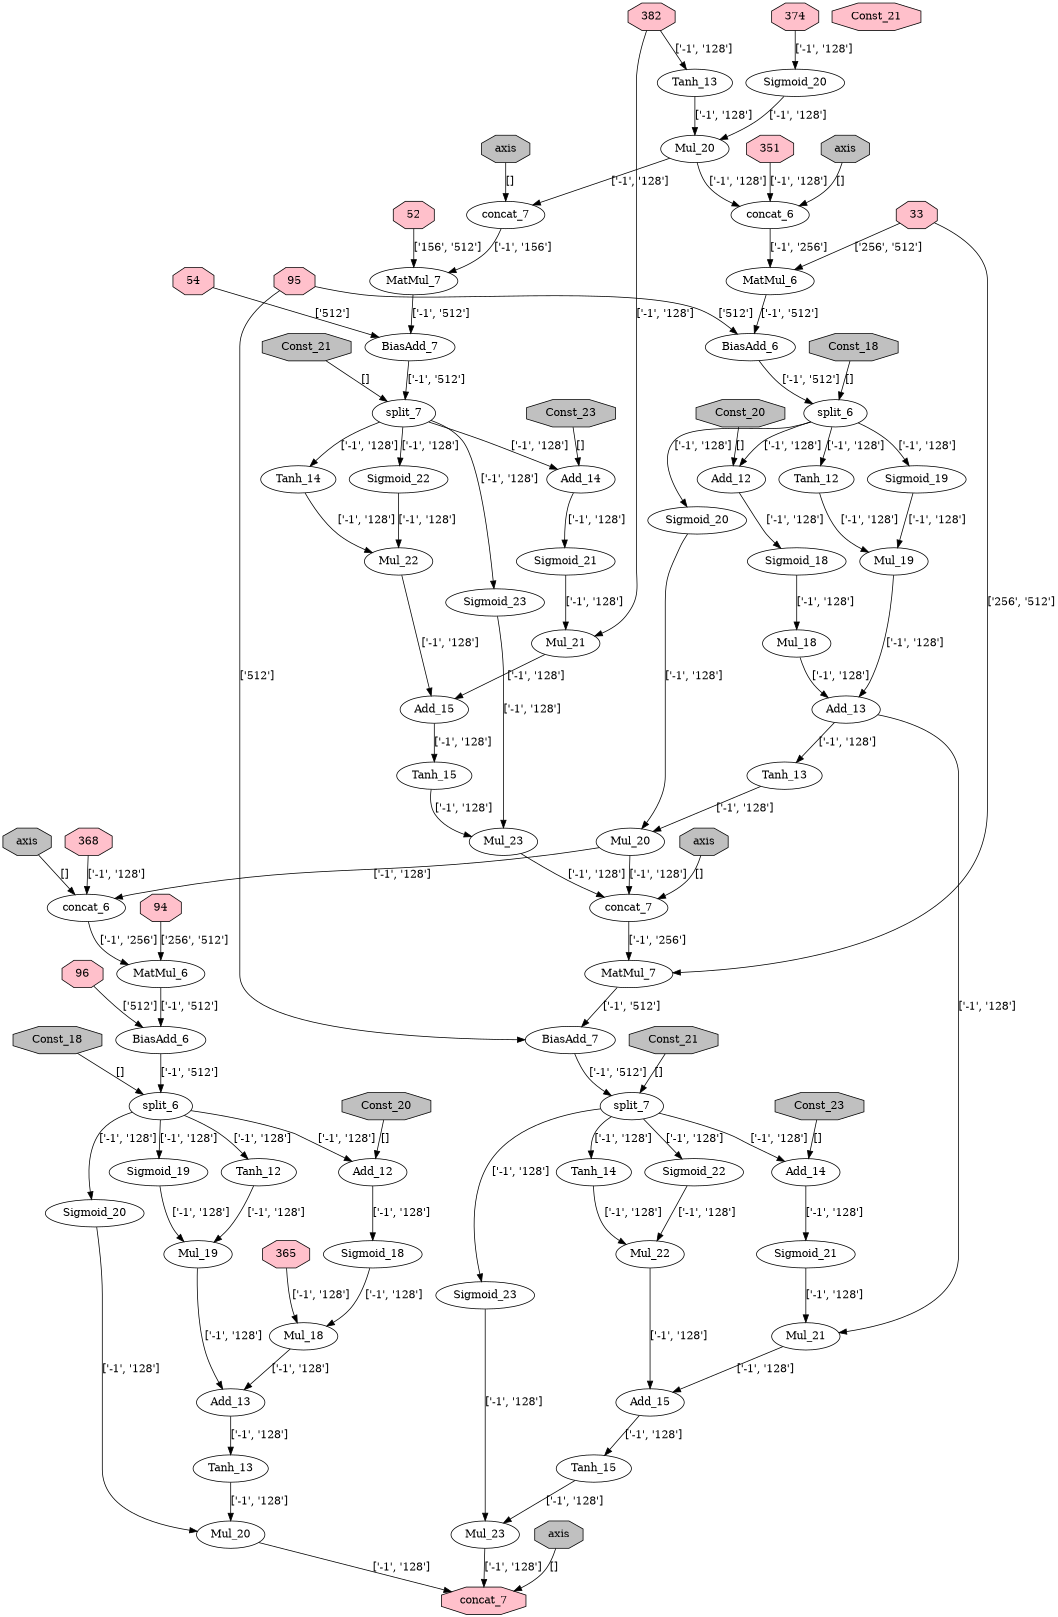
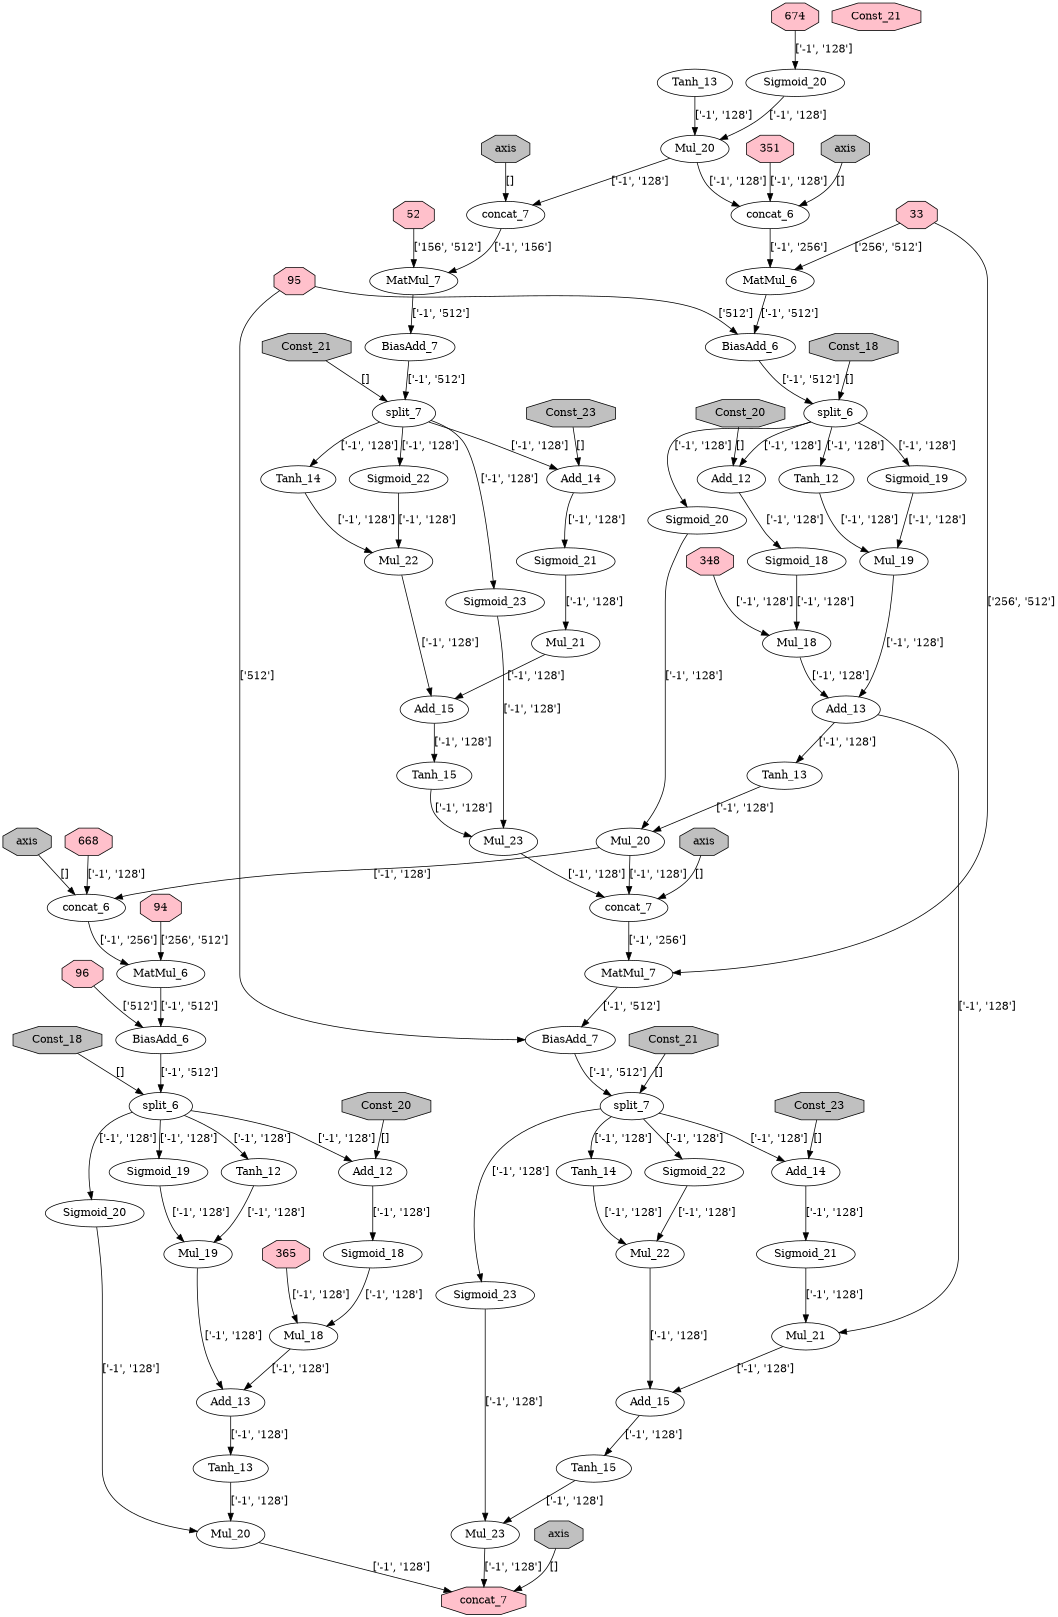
node "382": removed
node "374": label "374" -> "674"
node "54": removed
node "348": added
node "368": label "368" -> "668"
